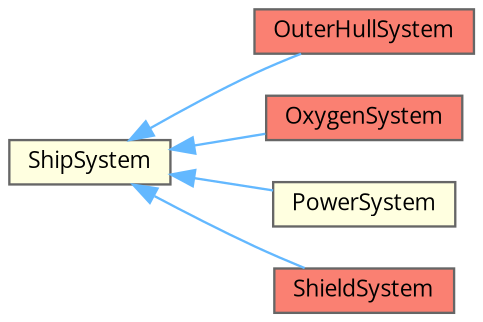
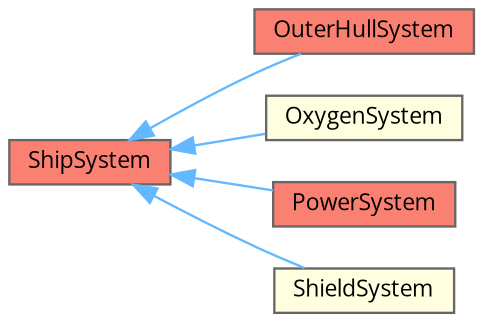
node "OxygenSystem": fillcolor salmon -> lightyellow
node "ShipSystem": fillcolor lightyellow -> salmon
node "PowerSystem": fillcolor lightyellow -> salmon
node "ShieldSystem": fillcolor salmon -> lightyellow
